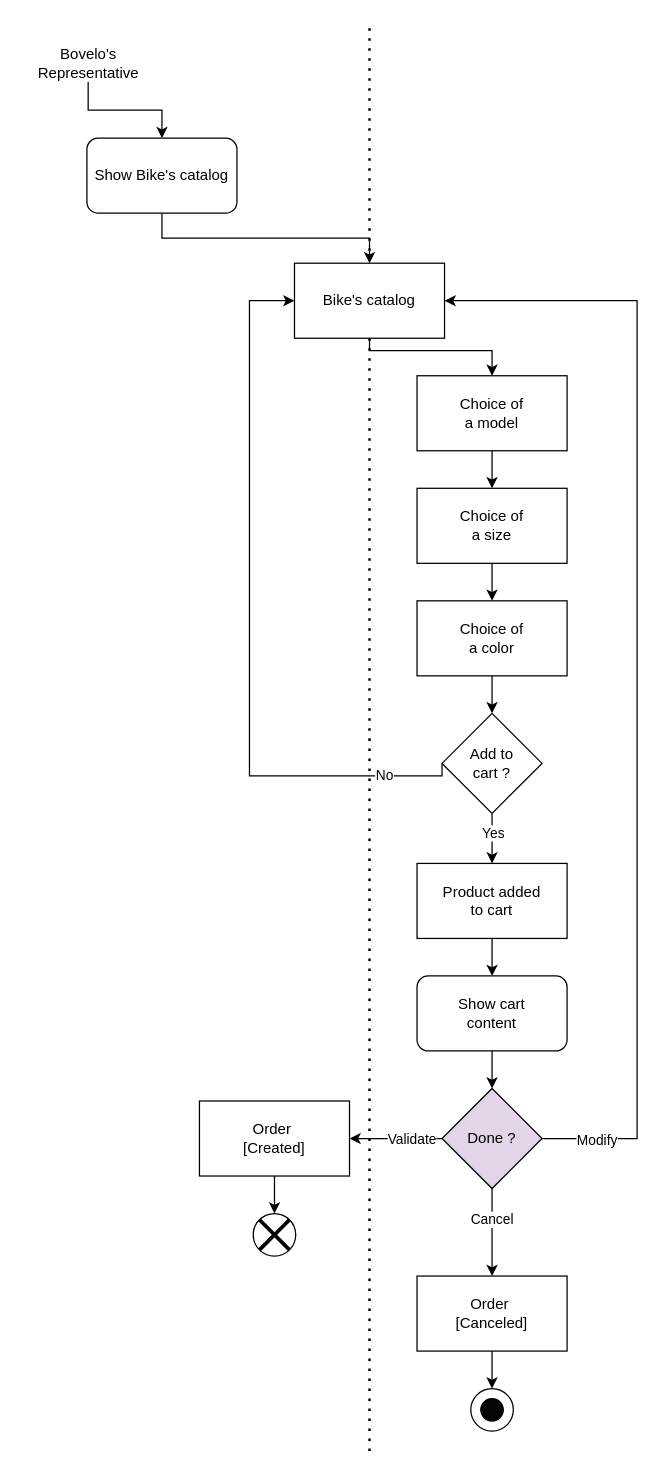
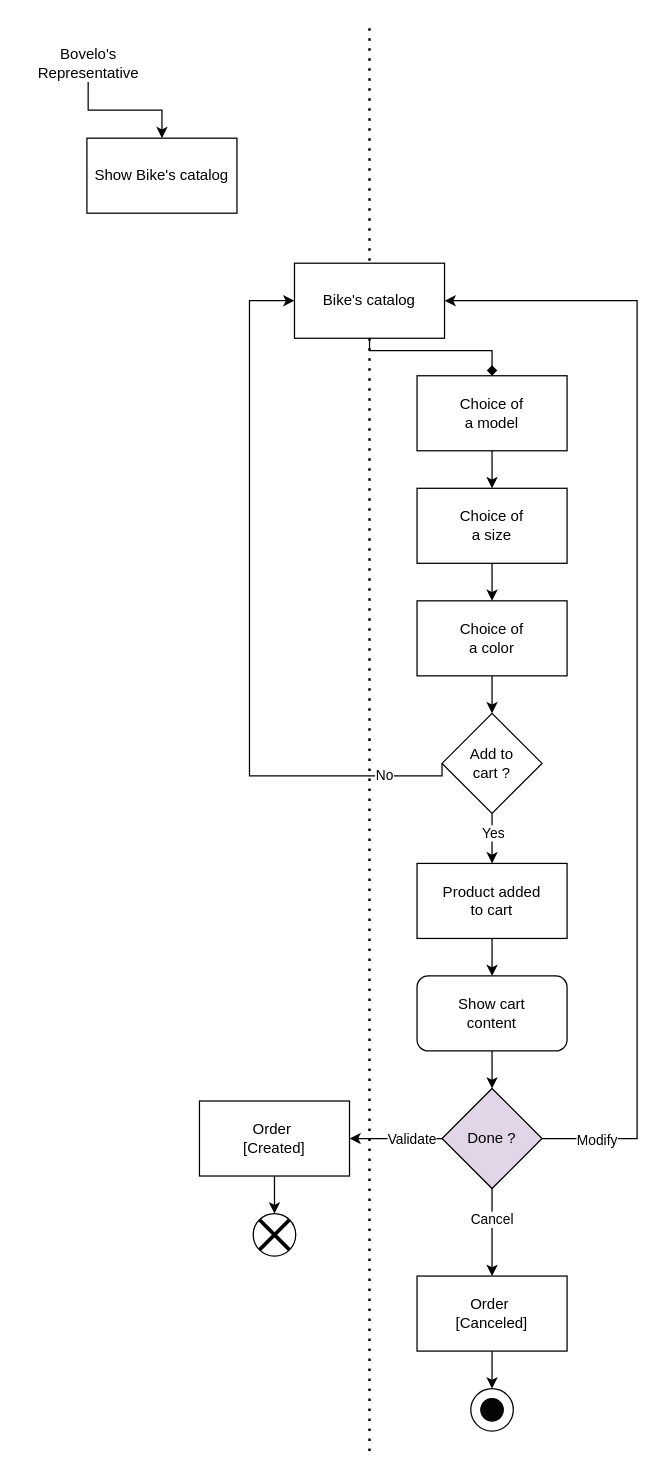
node "Show Bike's catalog": shape rounded rectangle -> rectangle
edge "Show Bike's catalog" -> "Bike's catalog": removed
edge "Bike's catalog" -> "Choice of a model": arrowhead classic -> diamond
